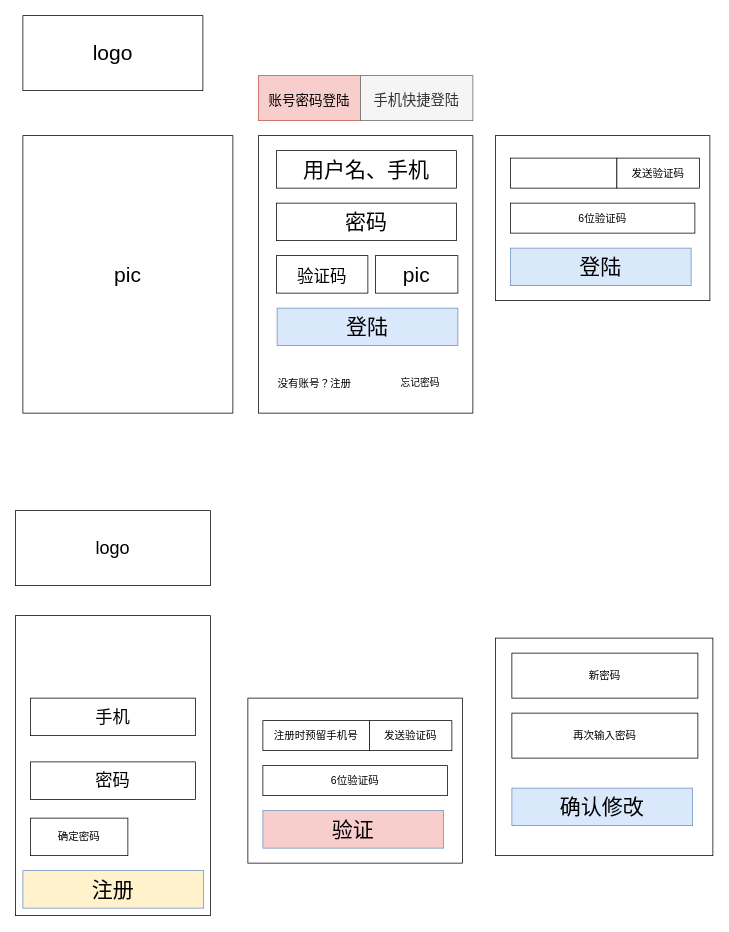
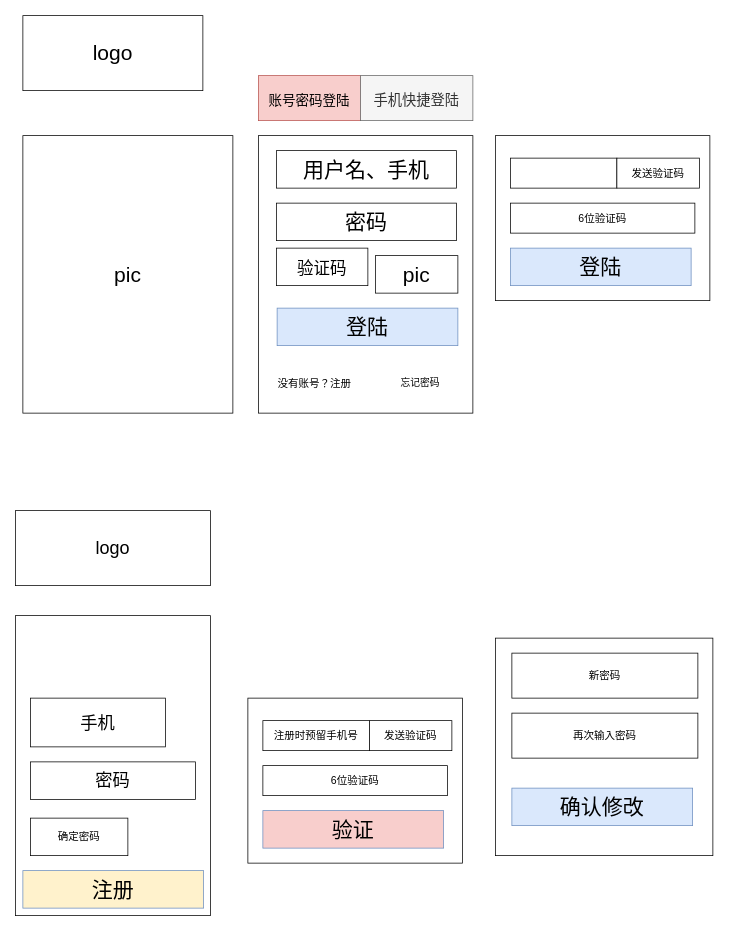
node "验证码": moved (322, 274) -> (322, 267)
node "手机": size 165x38 -> 135x49
